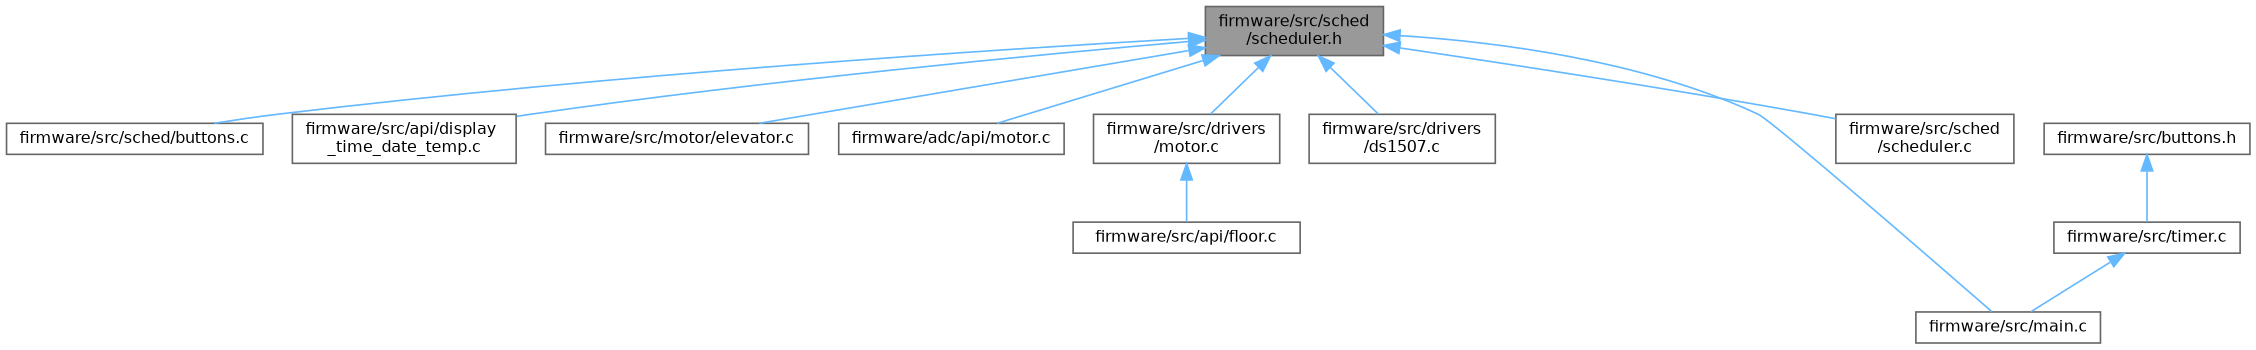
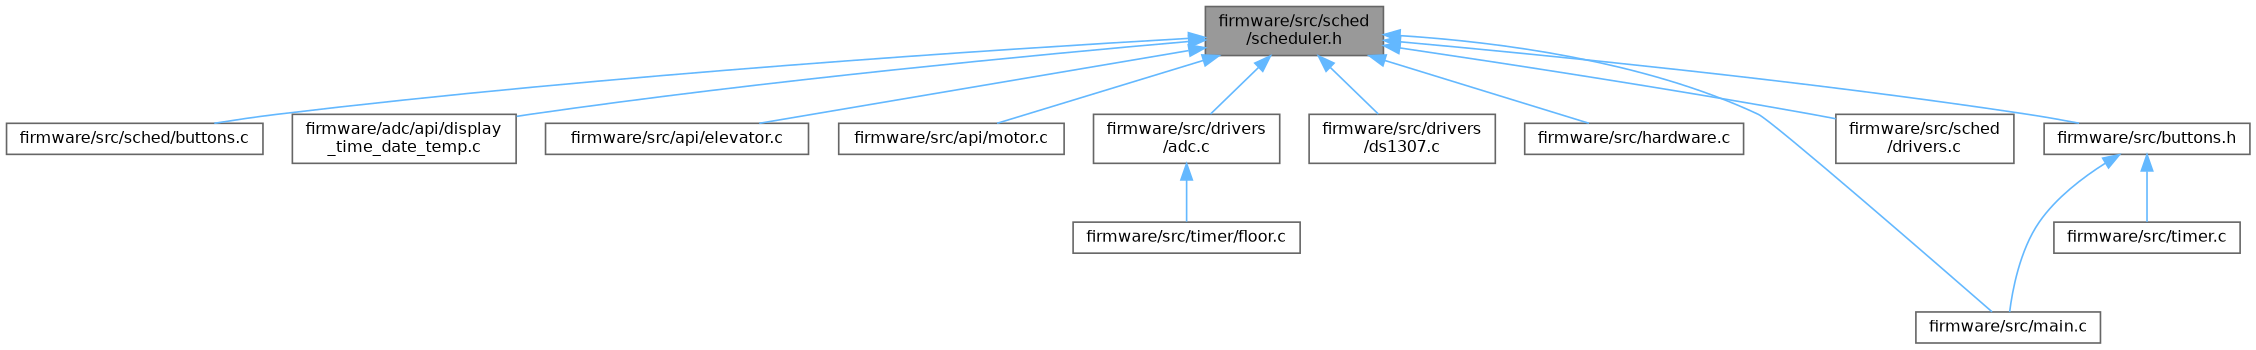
edge "firmware/src/buttons.h" -> "firmware/src/sched /scheduler.h": added
node "firmware/src/api/display _time_date_temp.c": label "firmware/src/api/display _time_date_temp.c" -> "firmware/adc/api/display _time_date_temp.c"
node "firmware/src/motor/elevator.c": label "firmware/src/motor/elevator.c" -> "firmware/src/api/elevator.c"
node "firmware/adc/api/motor.c": label "firmware/adc/api/motor.c" -> "firmware/src/api/motor.c"
node "firmware/src/drivers /motor.c": label "firmware/src/drivers /motor.c" -> "firmware/src/drivers /adc.c"
node "firmware/src/drivers /ds1507.c": label "firmware/src/drivers /ds1507.c" -> "firmware/src/drivers /ds1307.c"
node "firmware/src/hardware.c": added
node "firmware/src/sched /scheduler.c": label "firmware/src/sched /scheduler.c" -> "firmware/src/sched /drivers.c"
node "firmware/src/api/floor.c": label "firmware/src/api/floor.c" -> "firmware/src/timer/floor.c"
edge "firmware/src/main.c" -> "firmware/src/timer.c": now "firmware/src/main.c" -> "firmware/src/buttons.h"
